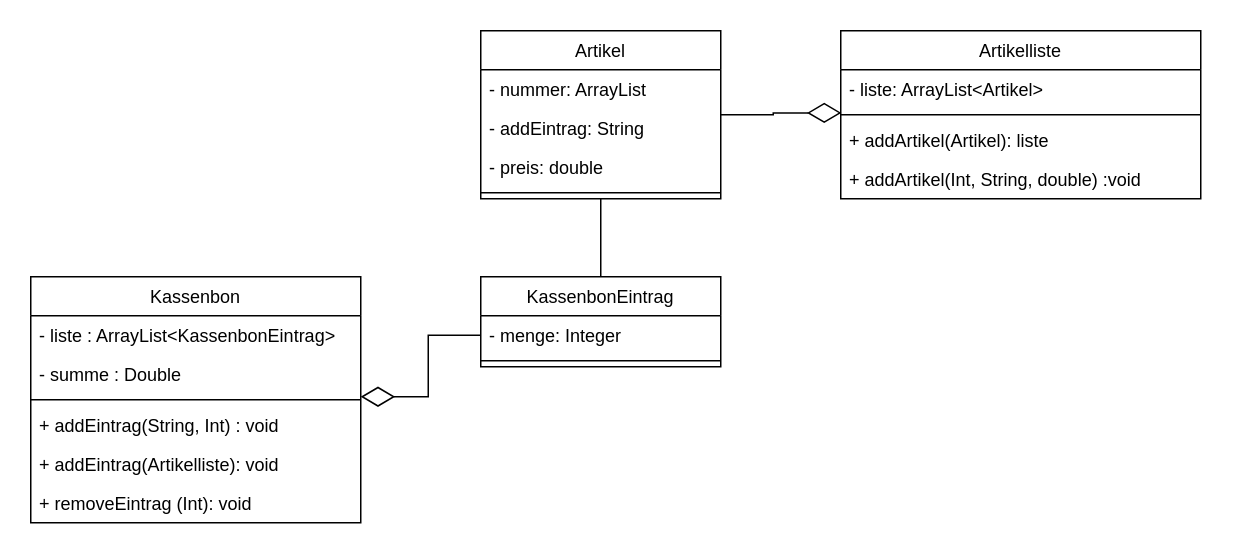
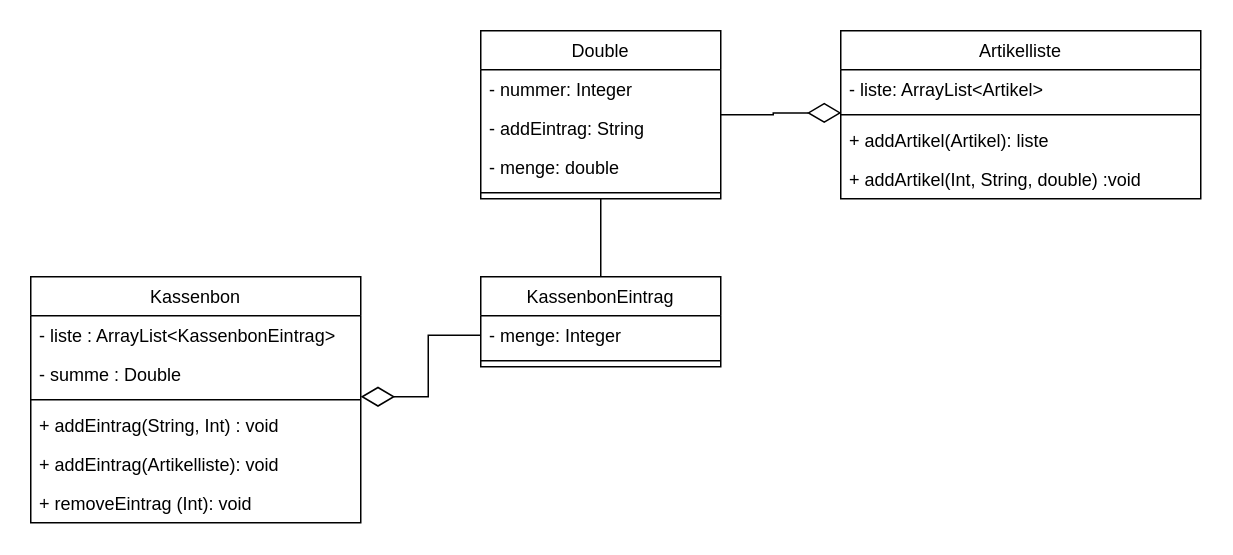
node "Artikel": label "Artikel" -> "Double"
node "- nummer: ArrayList": label "- nummer: ArrayList" -> "- nummer: Integer"
node "- preis: double": label "- preis: double" -> "- menge: double"
